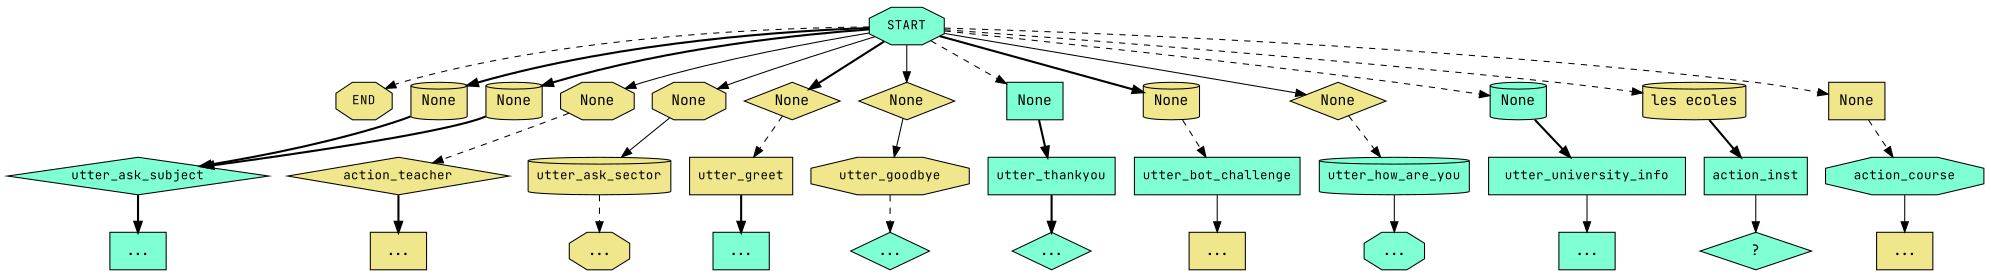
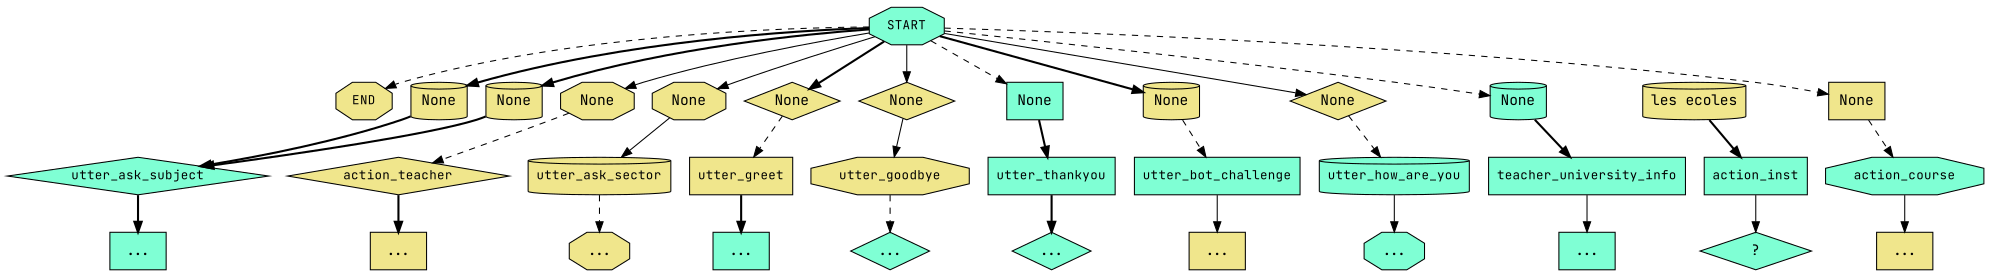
edge "START" -> "les ecoles": removed
node "utter_university_info": label "utter_university_info" -> "teacher_university_info"
